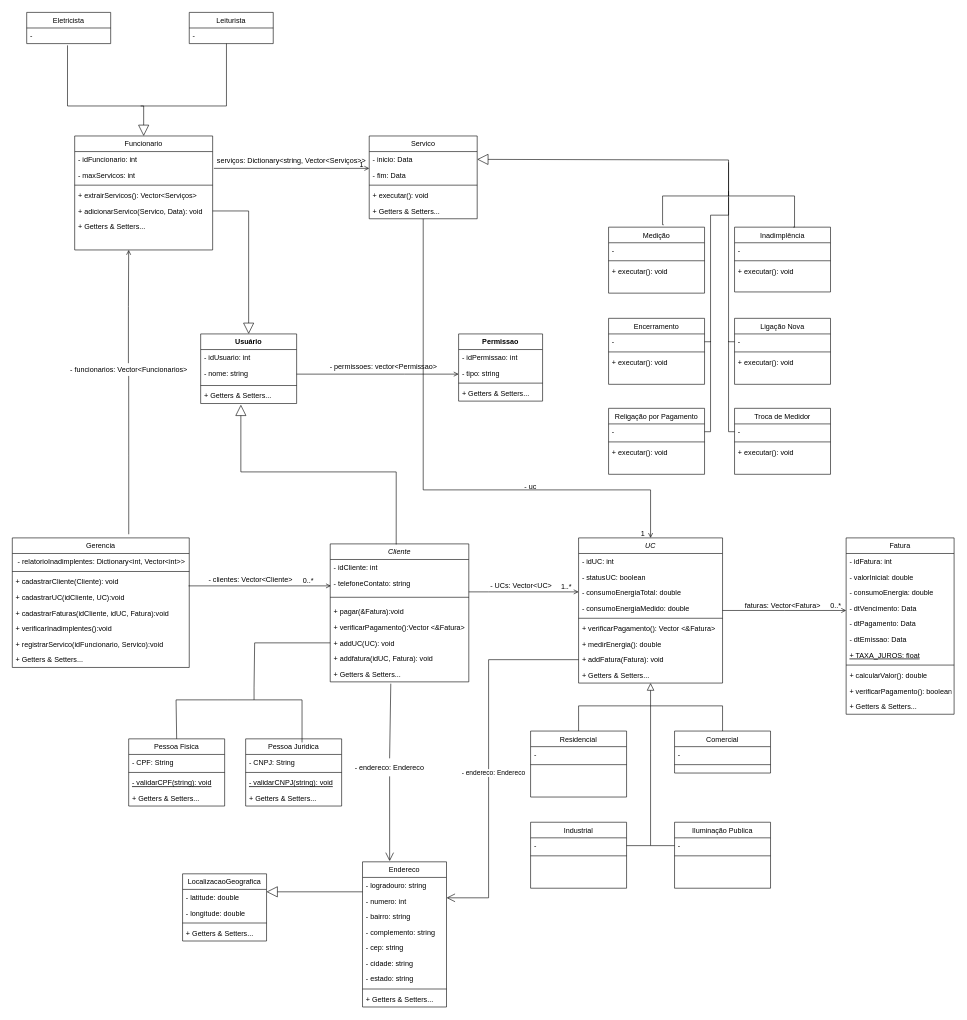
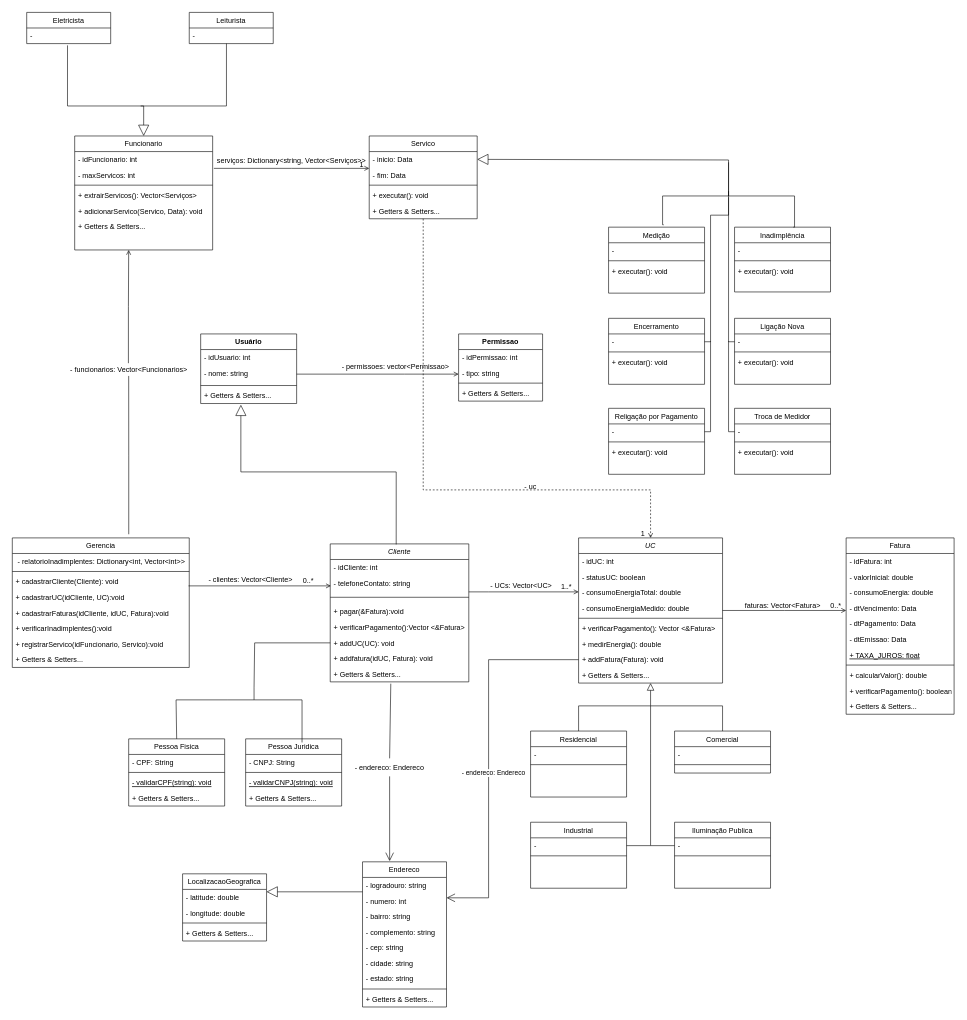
edge "+ adicionarServico(Servico, Data): void" -> "Usuário": removed
node "- permissoes: vector<Permissao>": moved (384, 367) -> (396, 367)
edge "Servico" -> "UC": style solid -> dashed
